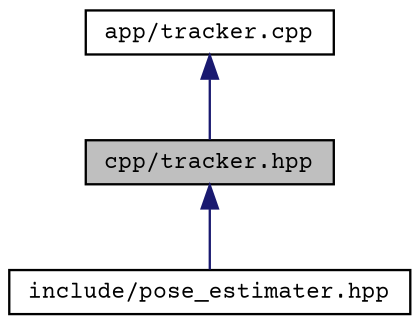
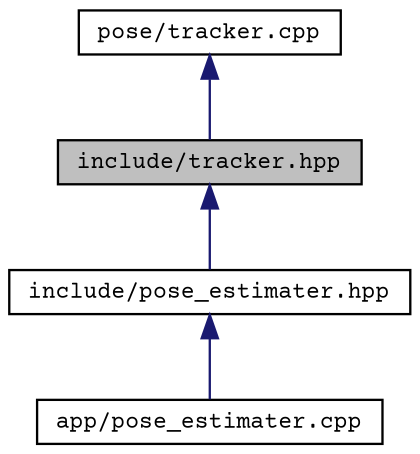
node "app/tracker.cpp": label "app/tracker.cpp" -> "pose/tracker.cpp"
node "cpp/tracker.hpp": label "cpp/tracker.hpp" -> "include/tracker.hpp"
node "app/pose_estimater.cpp": added
